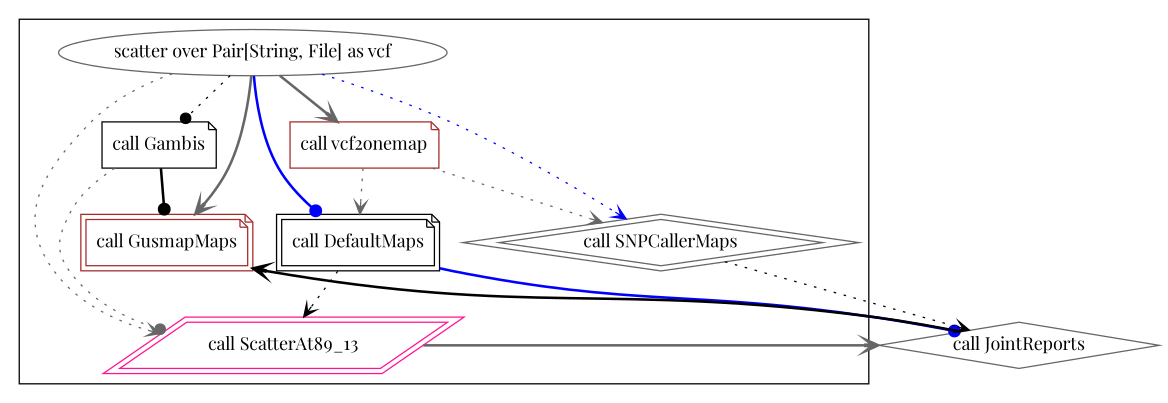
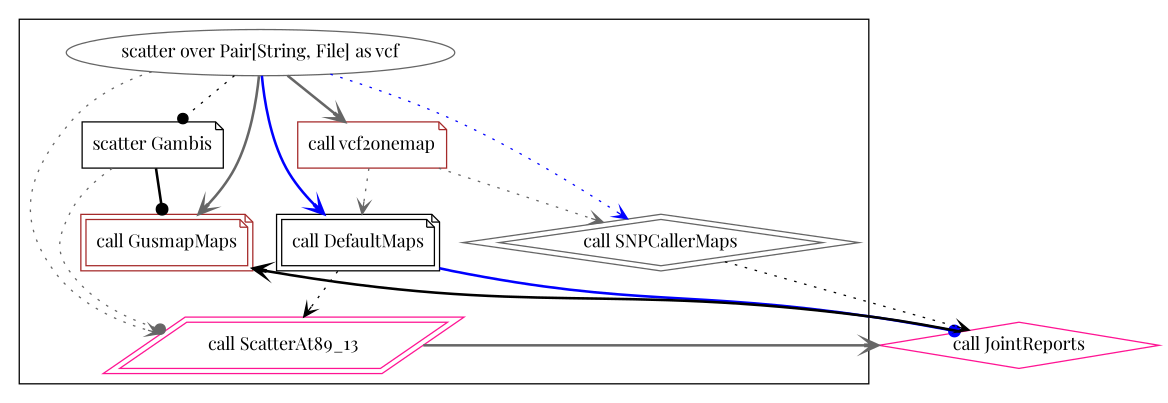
node "call Gambis": label "call Gambis" -> "scatter Gambis"
edge "scatter over Pair[String, File] as vcf" -> "call DefaultMaps": arrowhead dot -> vee
node "call JointReports": color gray40 -> deeppink
